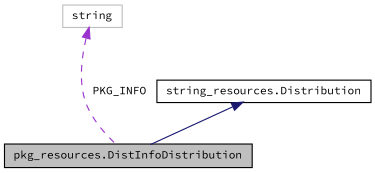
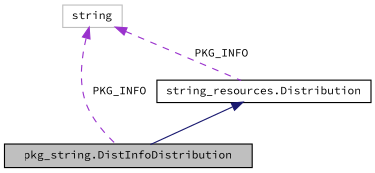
edge "string_resources.Distribution" -> "string": added, label "PKG_INFO"
node "pkg_resources.DistInfoDistribution": label "pkg_resources.DistInfoDistribution" -> "pkg_string.DistInfoDistribution"
